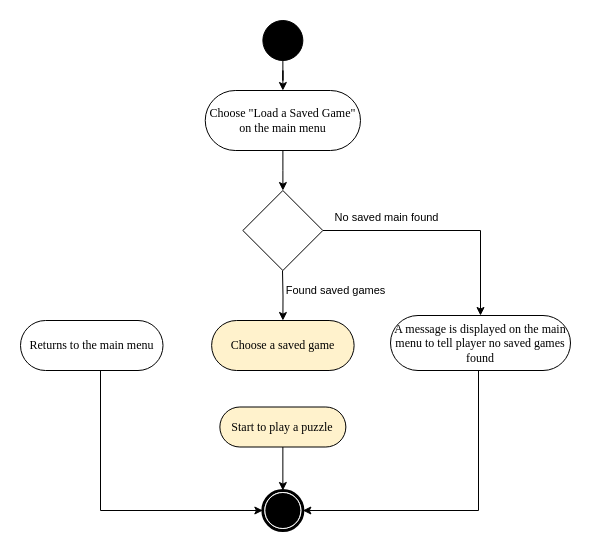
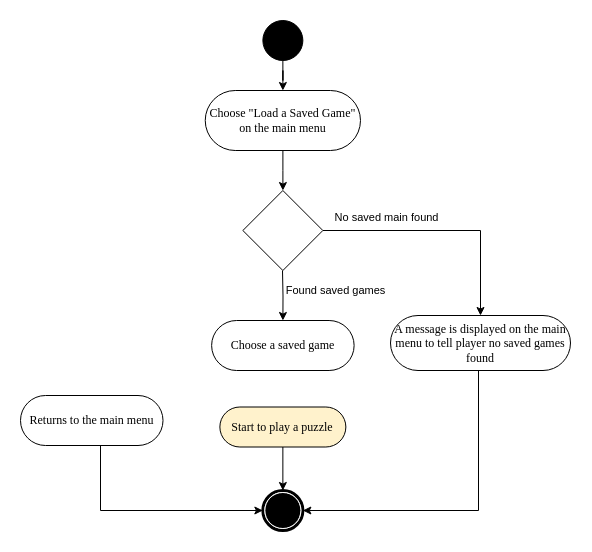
node "Returns to the main menu": moved (92, 346) -> (92, 421)
node "Choose a saved game": fillcolor #fff2cc -> #ffffff
